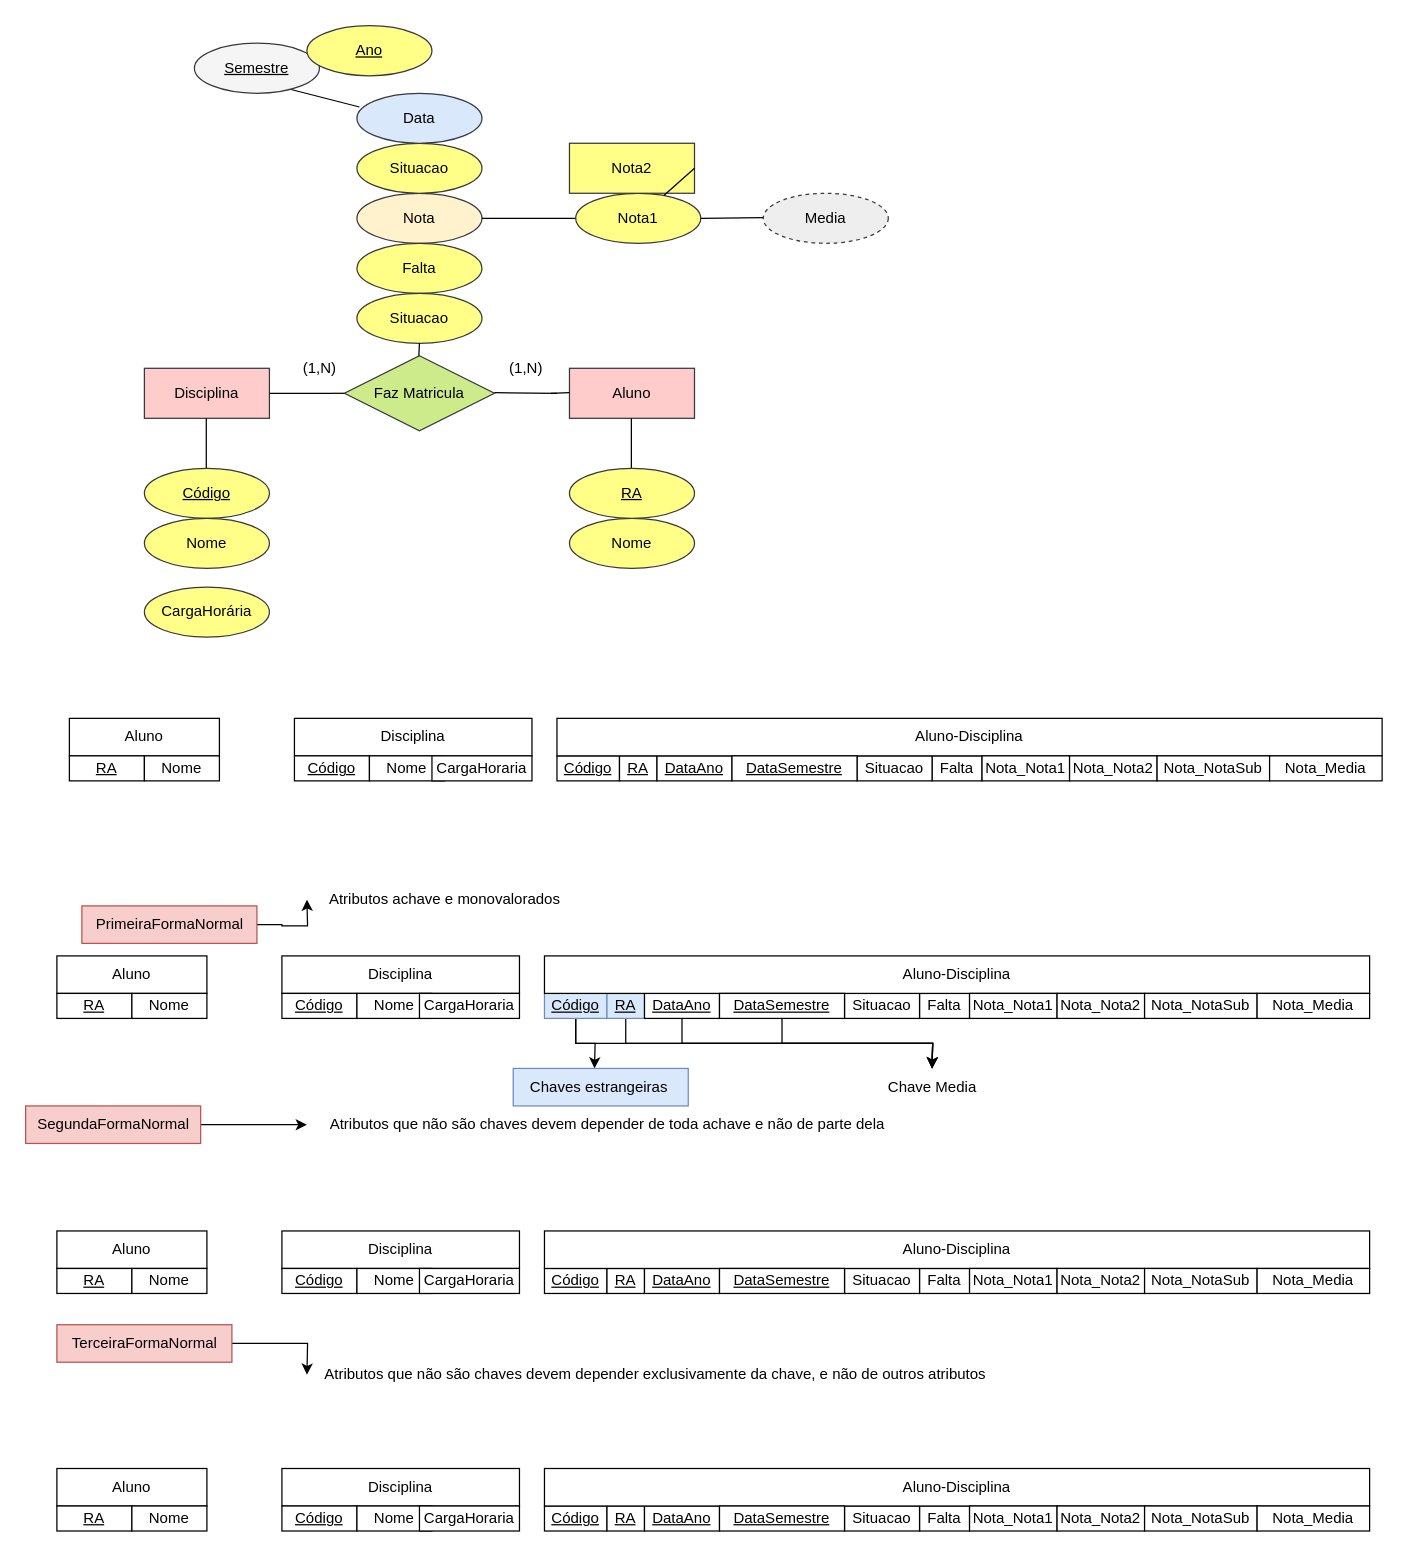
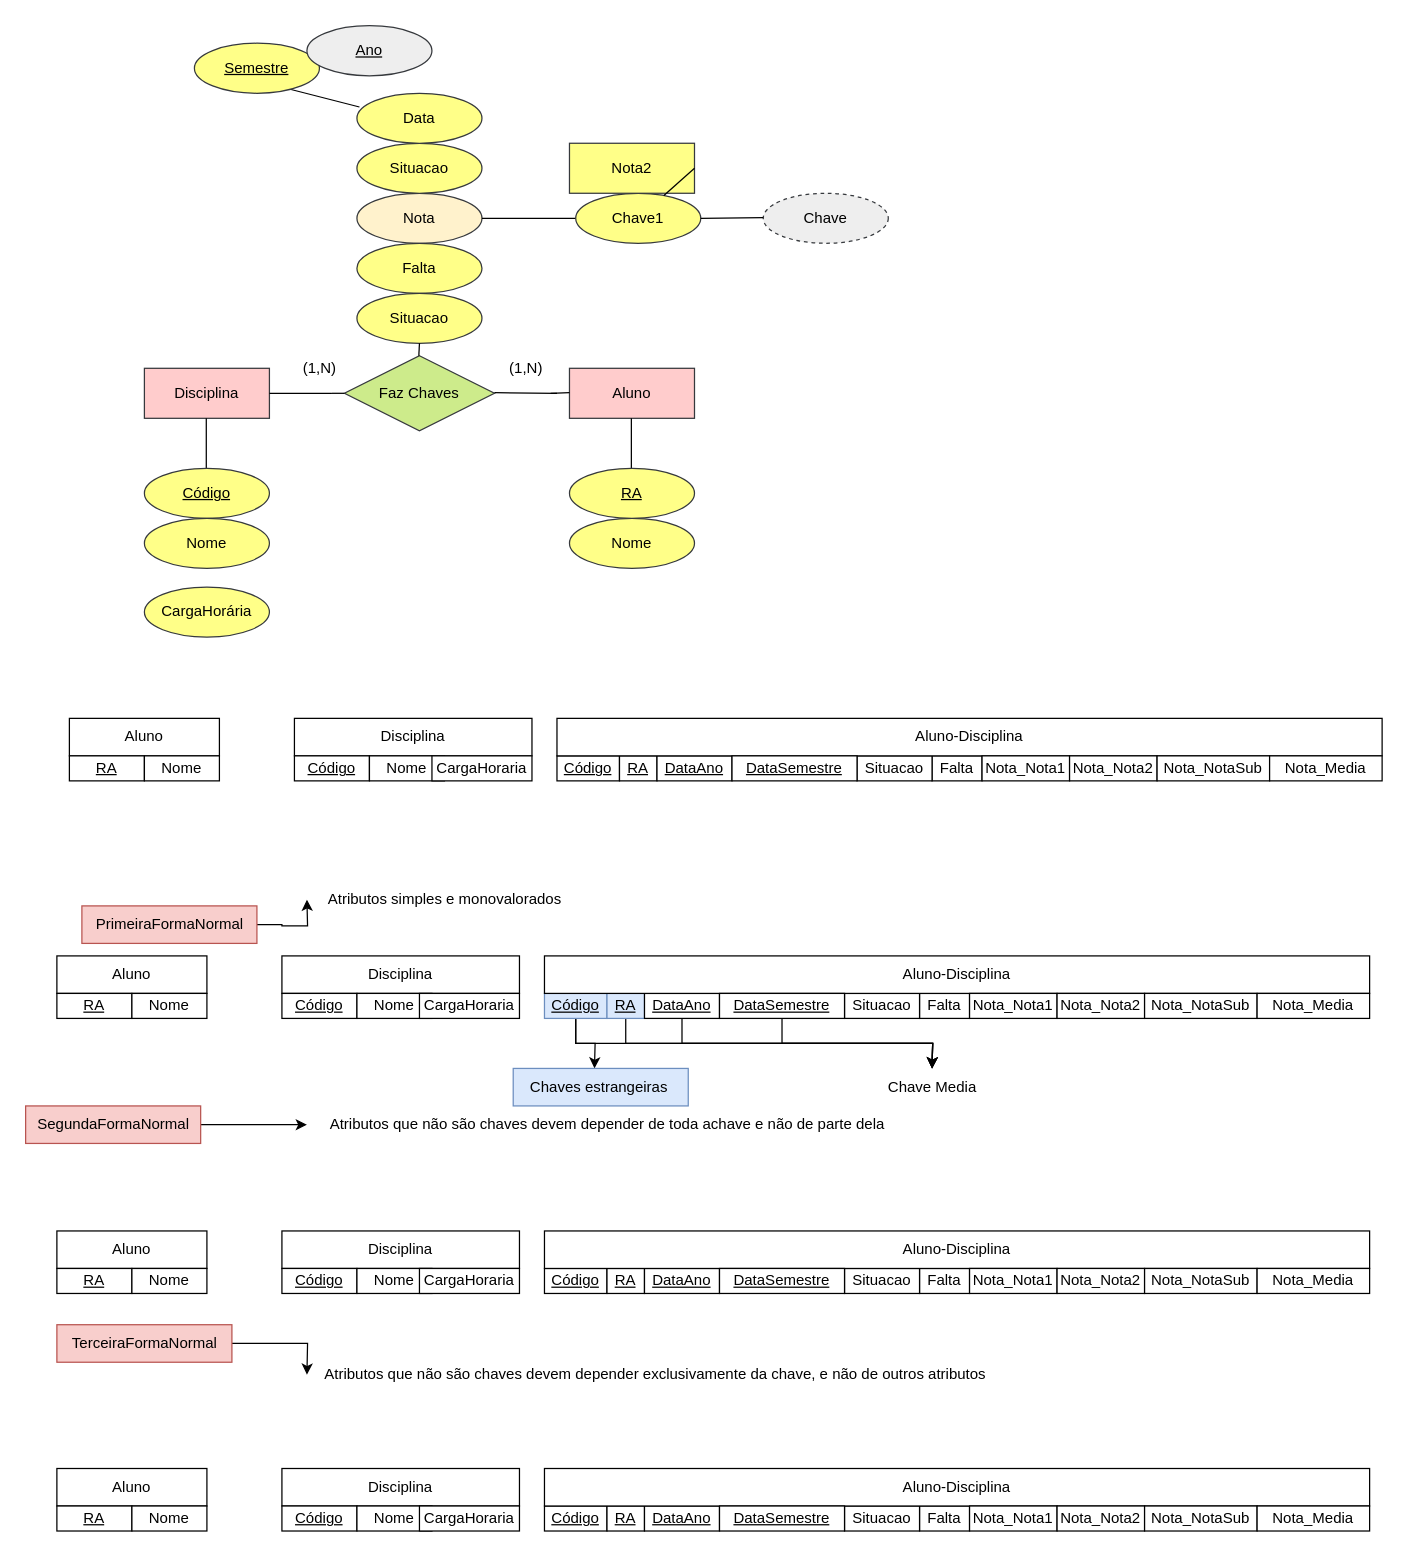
node "Ano": fillcolor #ffff88 -> #eeeeee
node "Semestre": fillcolor #f5f5f5 -> #ffff88
node "Data": fillcolor #dae8fc -> #ffff88
node "Nota1": label "Nota1" -> "Chave1"
node "Media": label "Media" -> "Chave"
node "Faz Matricula": label "Faz Matricula" -> "Faz Chaves"
node "Atributos achave e monovalorados": label "Atributos achave e monovalorados" -> "Atributos simples e monovalorados"
